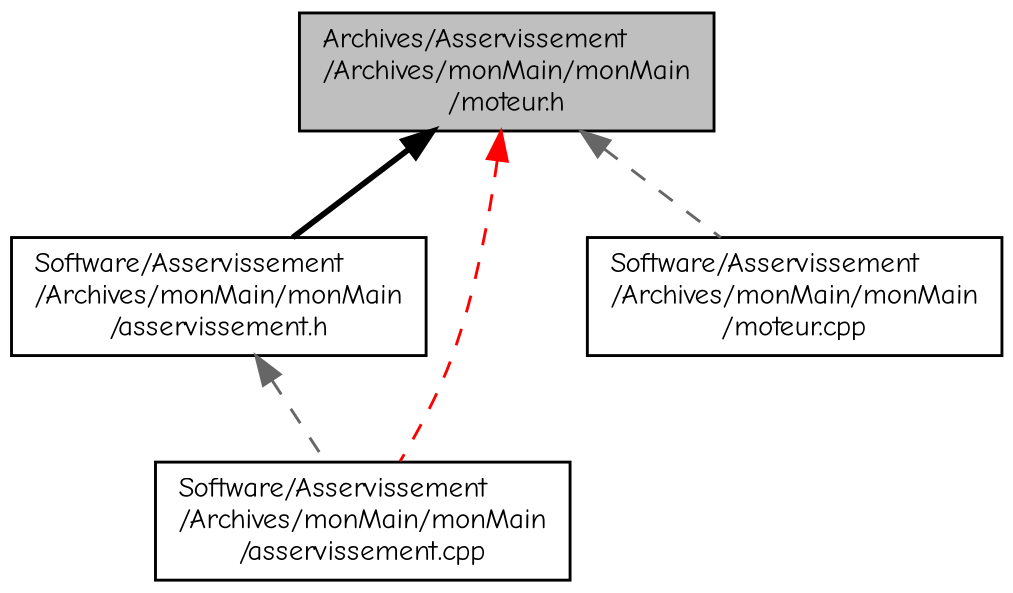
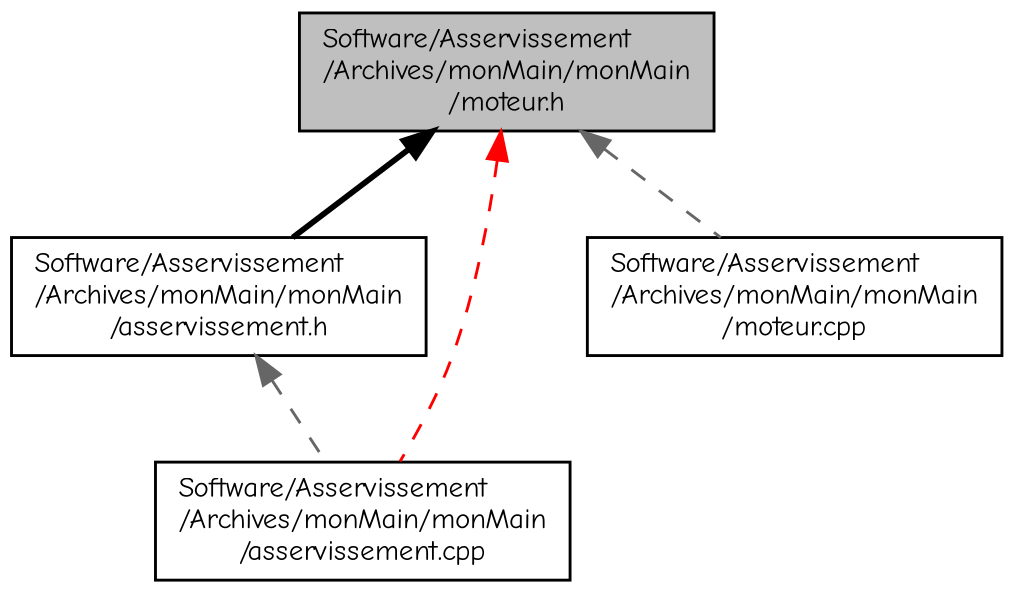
node "Archives/Asservissement /Archives/monMain/monMain /moteur.h": label "Archives/Asservissement /Archives/monMain/monMain /moteur.h" -> "Software/Asservissement /Archives/monMain/monMain /moteur.h"
